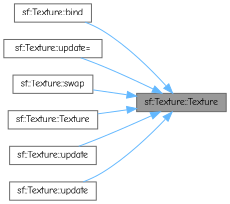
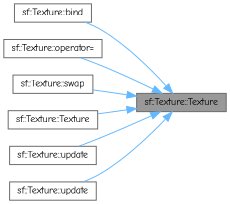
node "sf::Texture::update=": label "sf::Texture::update=" -> "sf::Texture::operator="
